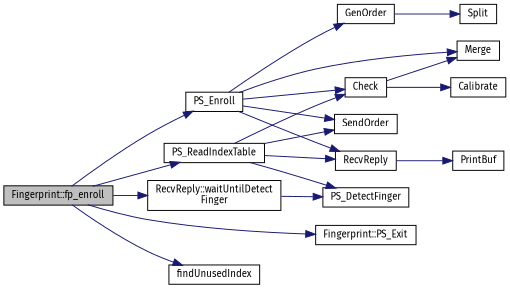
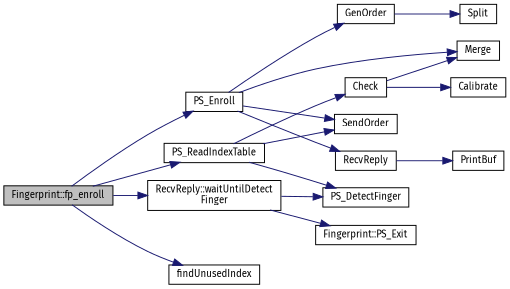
edge "PS_Enroll" -> "Check": removed
edge "PS_ReadIndexTable" -> "RecvReply": removed
edge "Fingerprint::fp_enroll" -> "Fingerprint::PS_Exit": now "RecvReply::waitUntilDetect Finger" -> "Fingerprint::PS_Exit"
